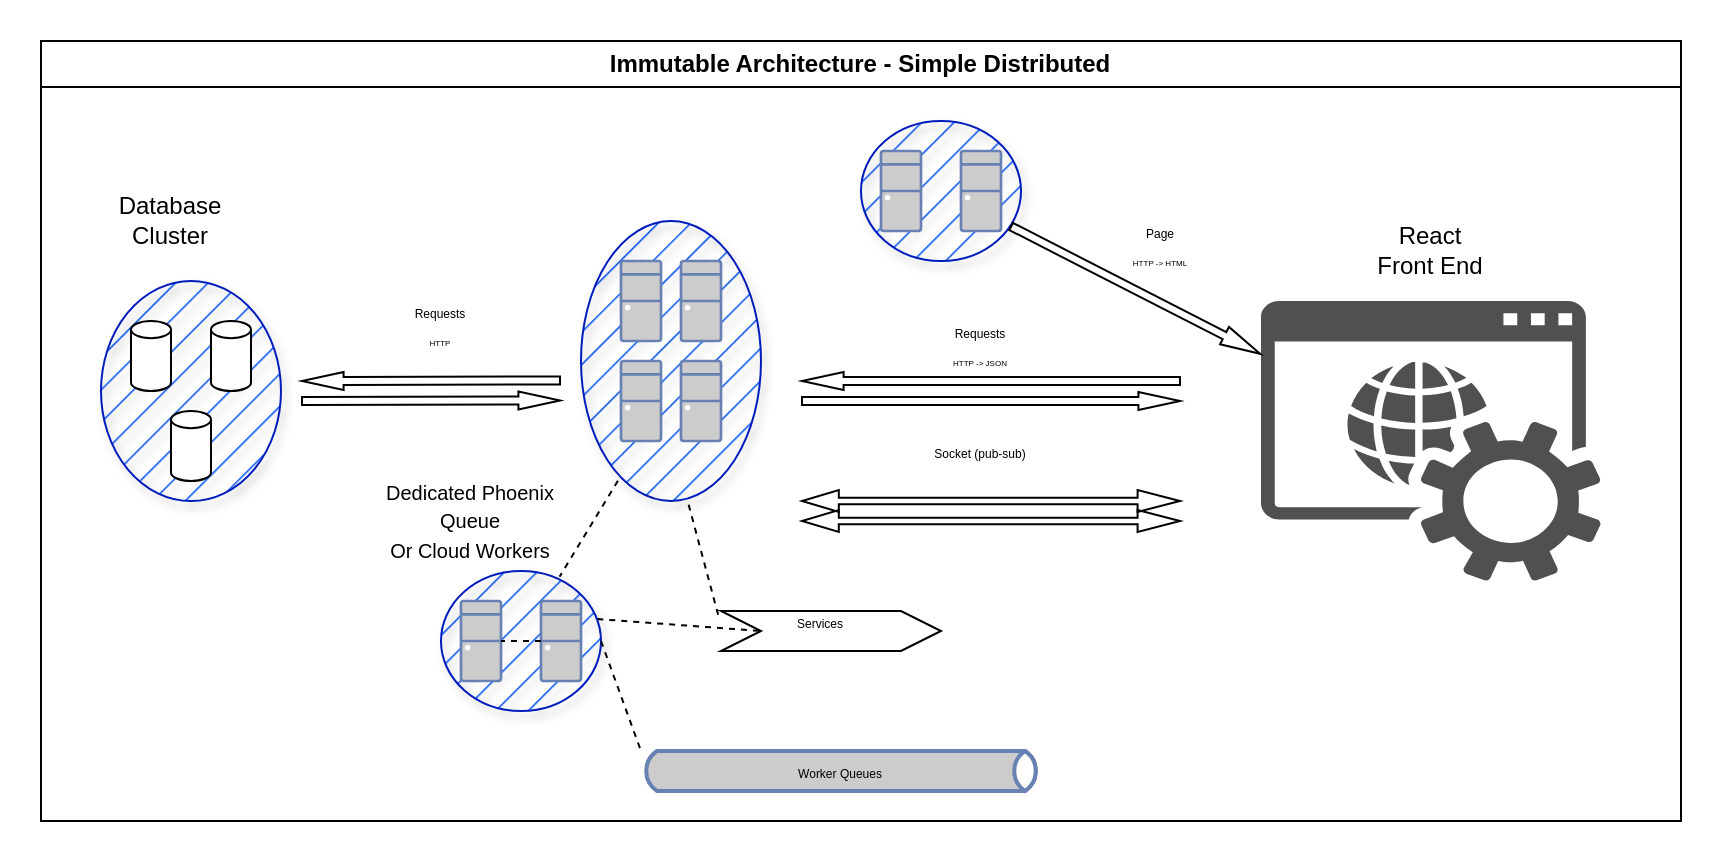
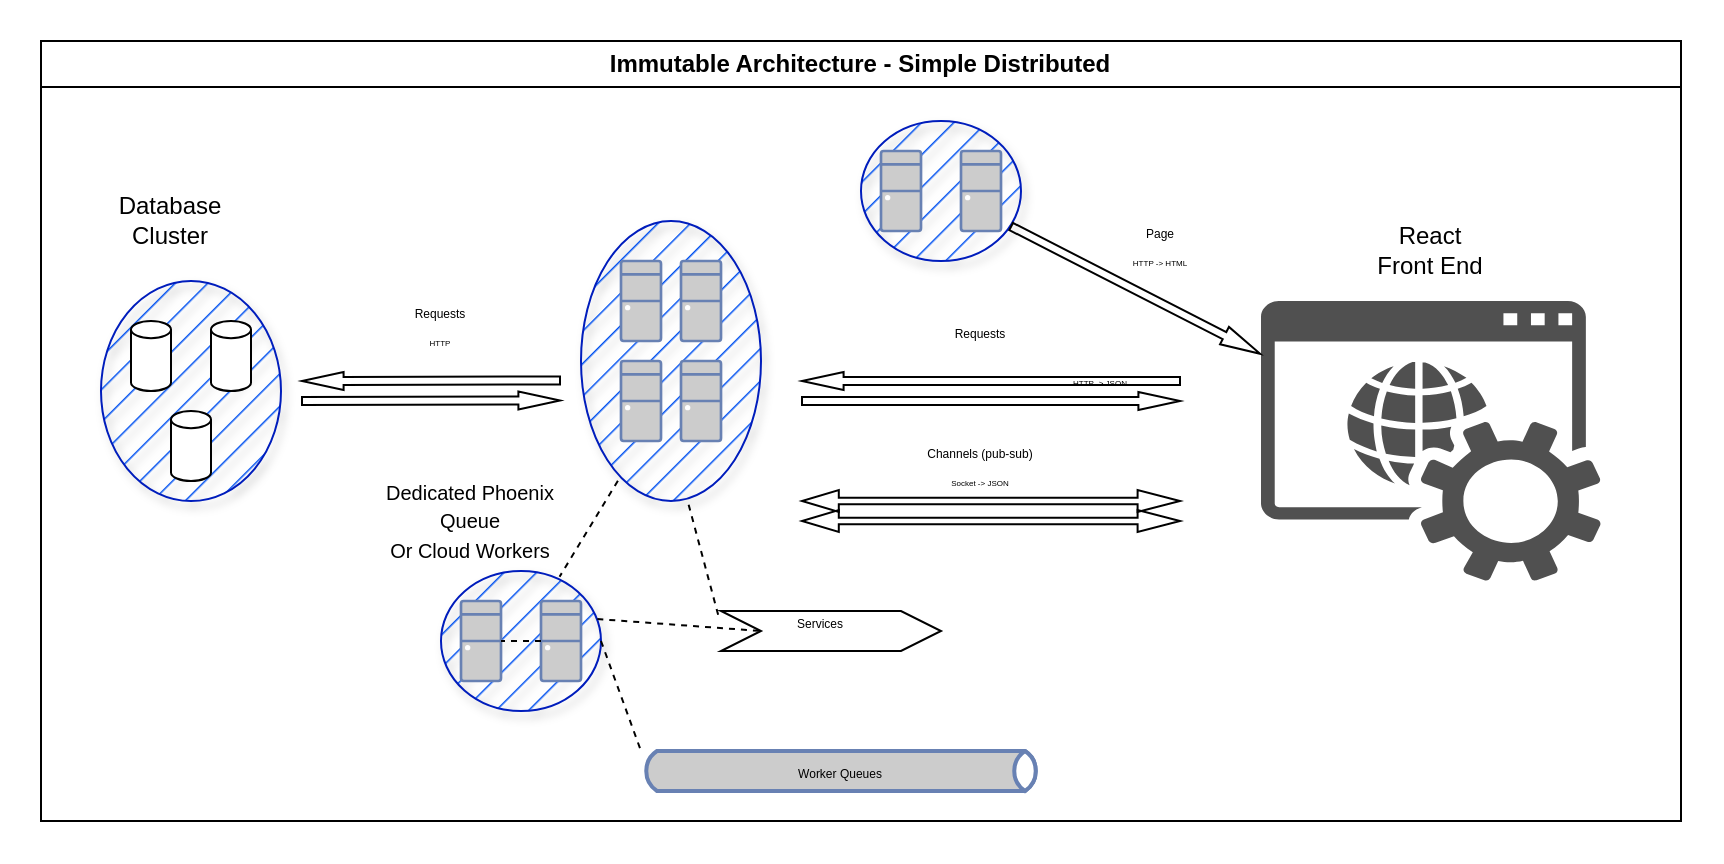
node "HTTP -> JSON": moved (981, 361) -> (1101, 381)
node "Socket (pub-sub)": label "Socket (pub-sub)" -> "Channels (pub-sub)"
node "Socket -> JSON": added
